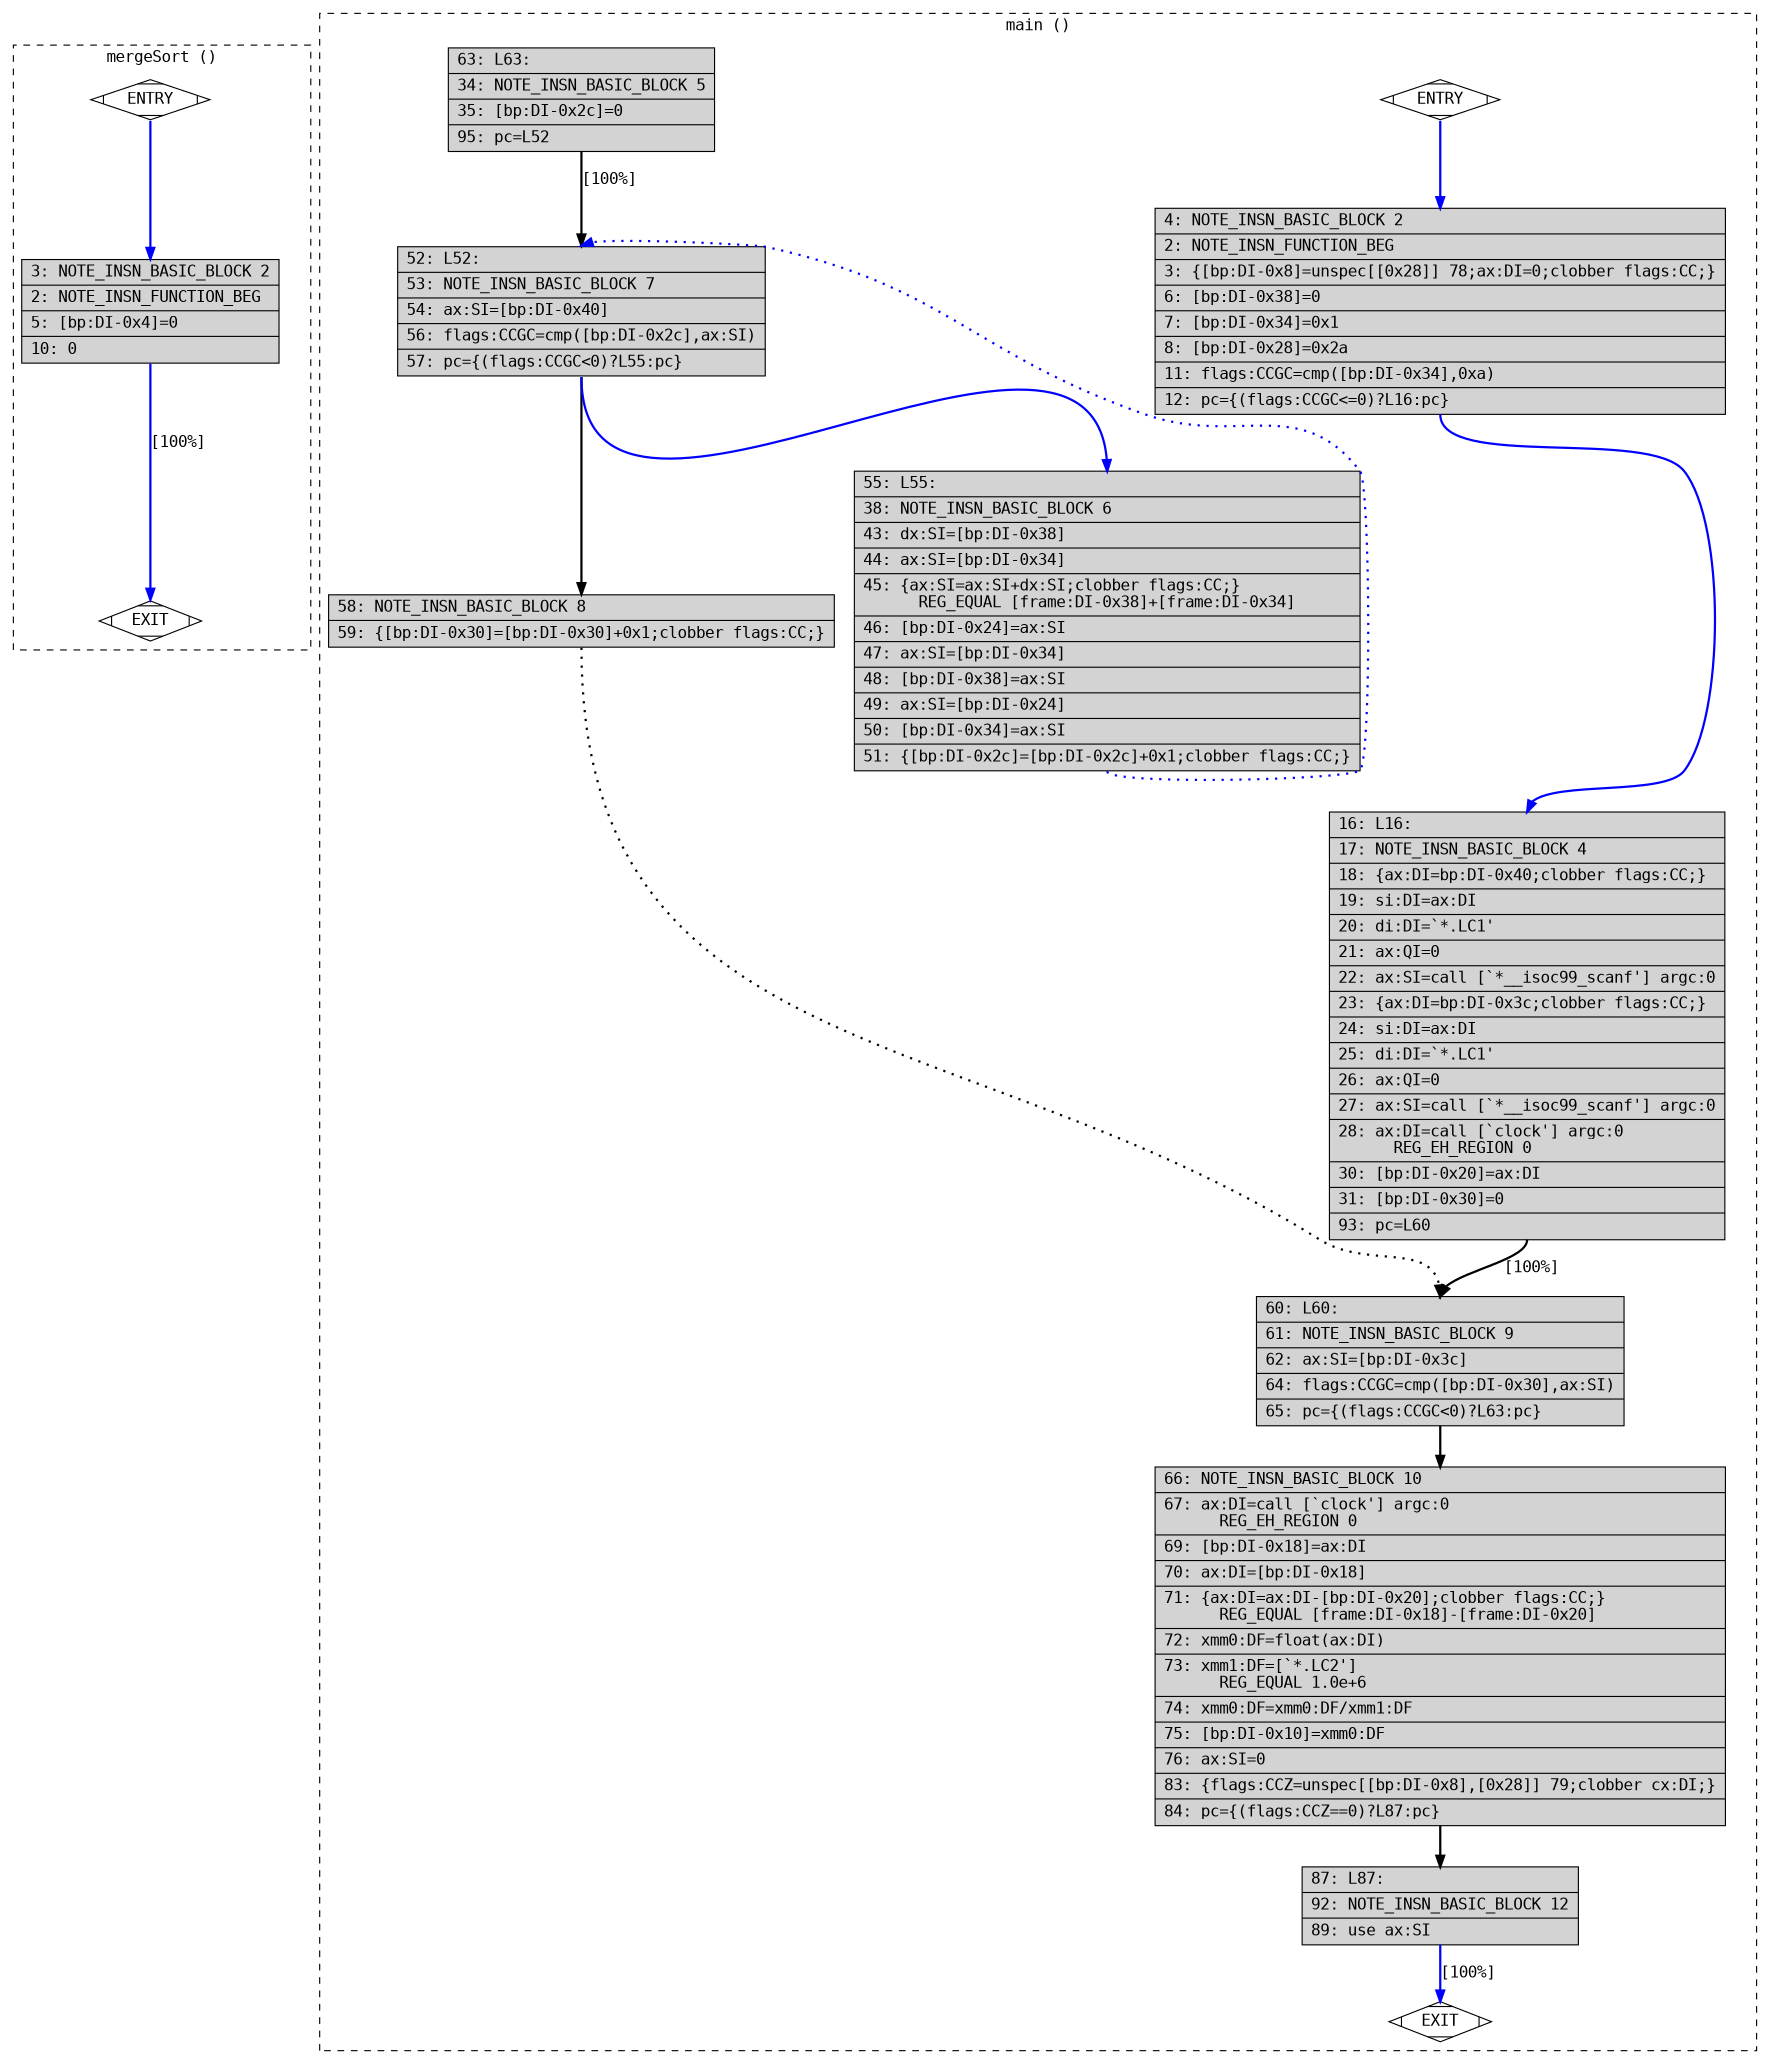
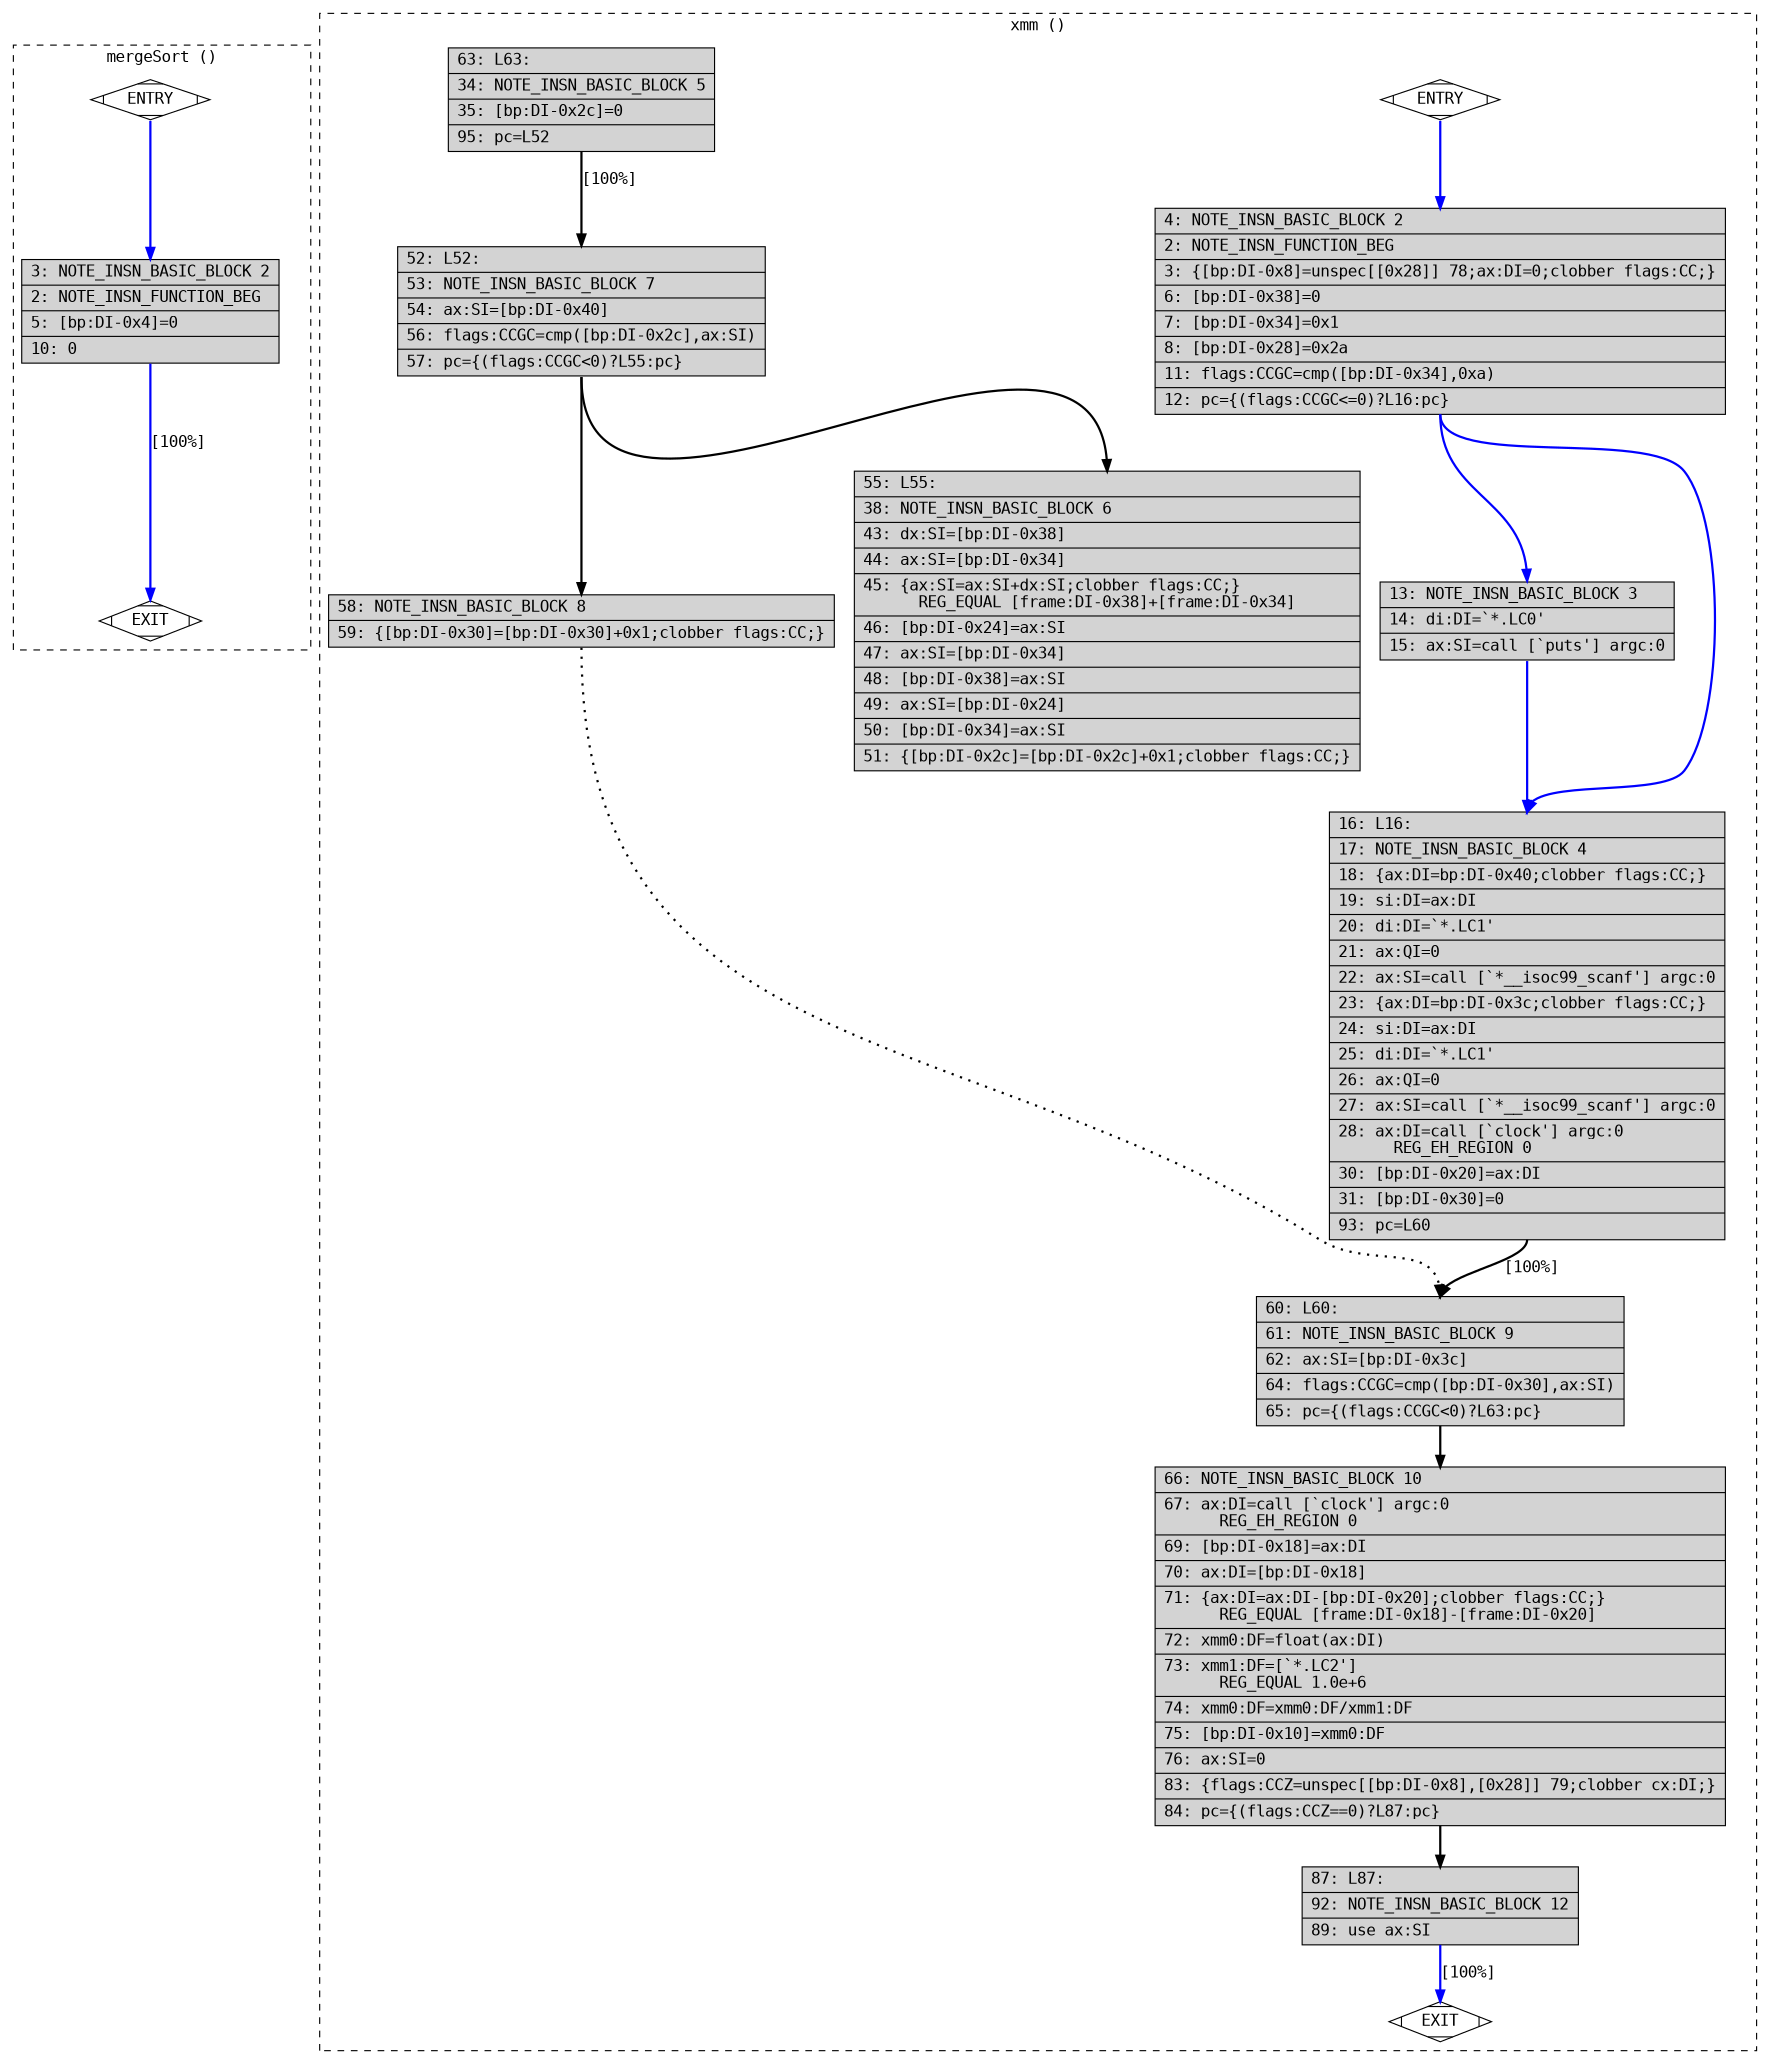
cluster "main ()": label "main ()" -> "xmm ()"
edge "52: L52:" -> "55: L55:": color blue -> black
edge "55: L55:" -> "52: L52:": removed
node "13: NOTE_INSN_BASIC_BLOCK 3": added
